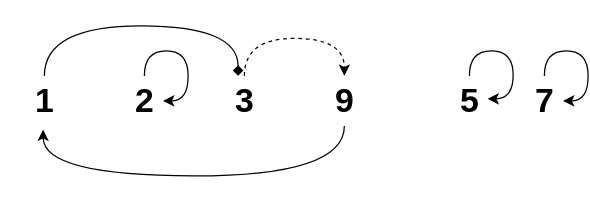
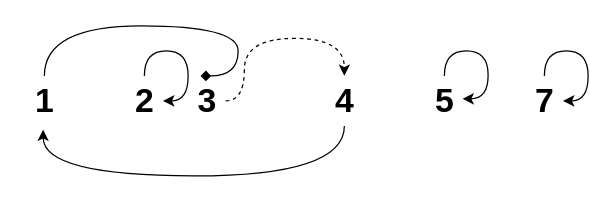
node "3": moved (244, 101) -> (207, 101)
node "9": label "9" -> "4"
node "5": moved (469, 101) -> (444, 101)
